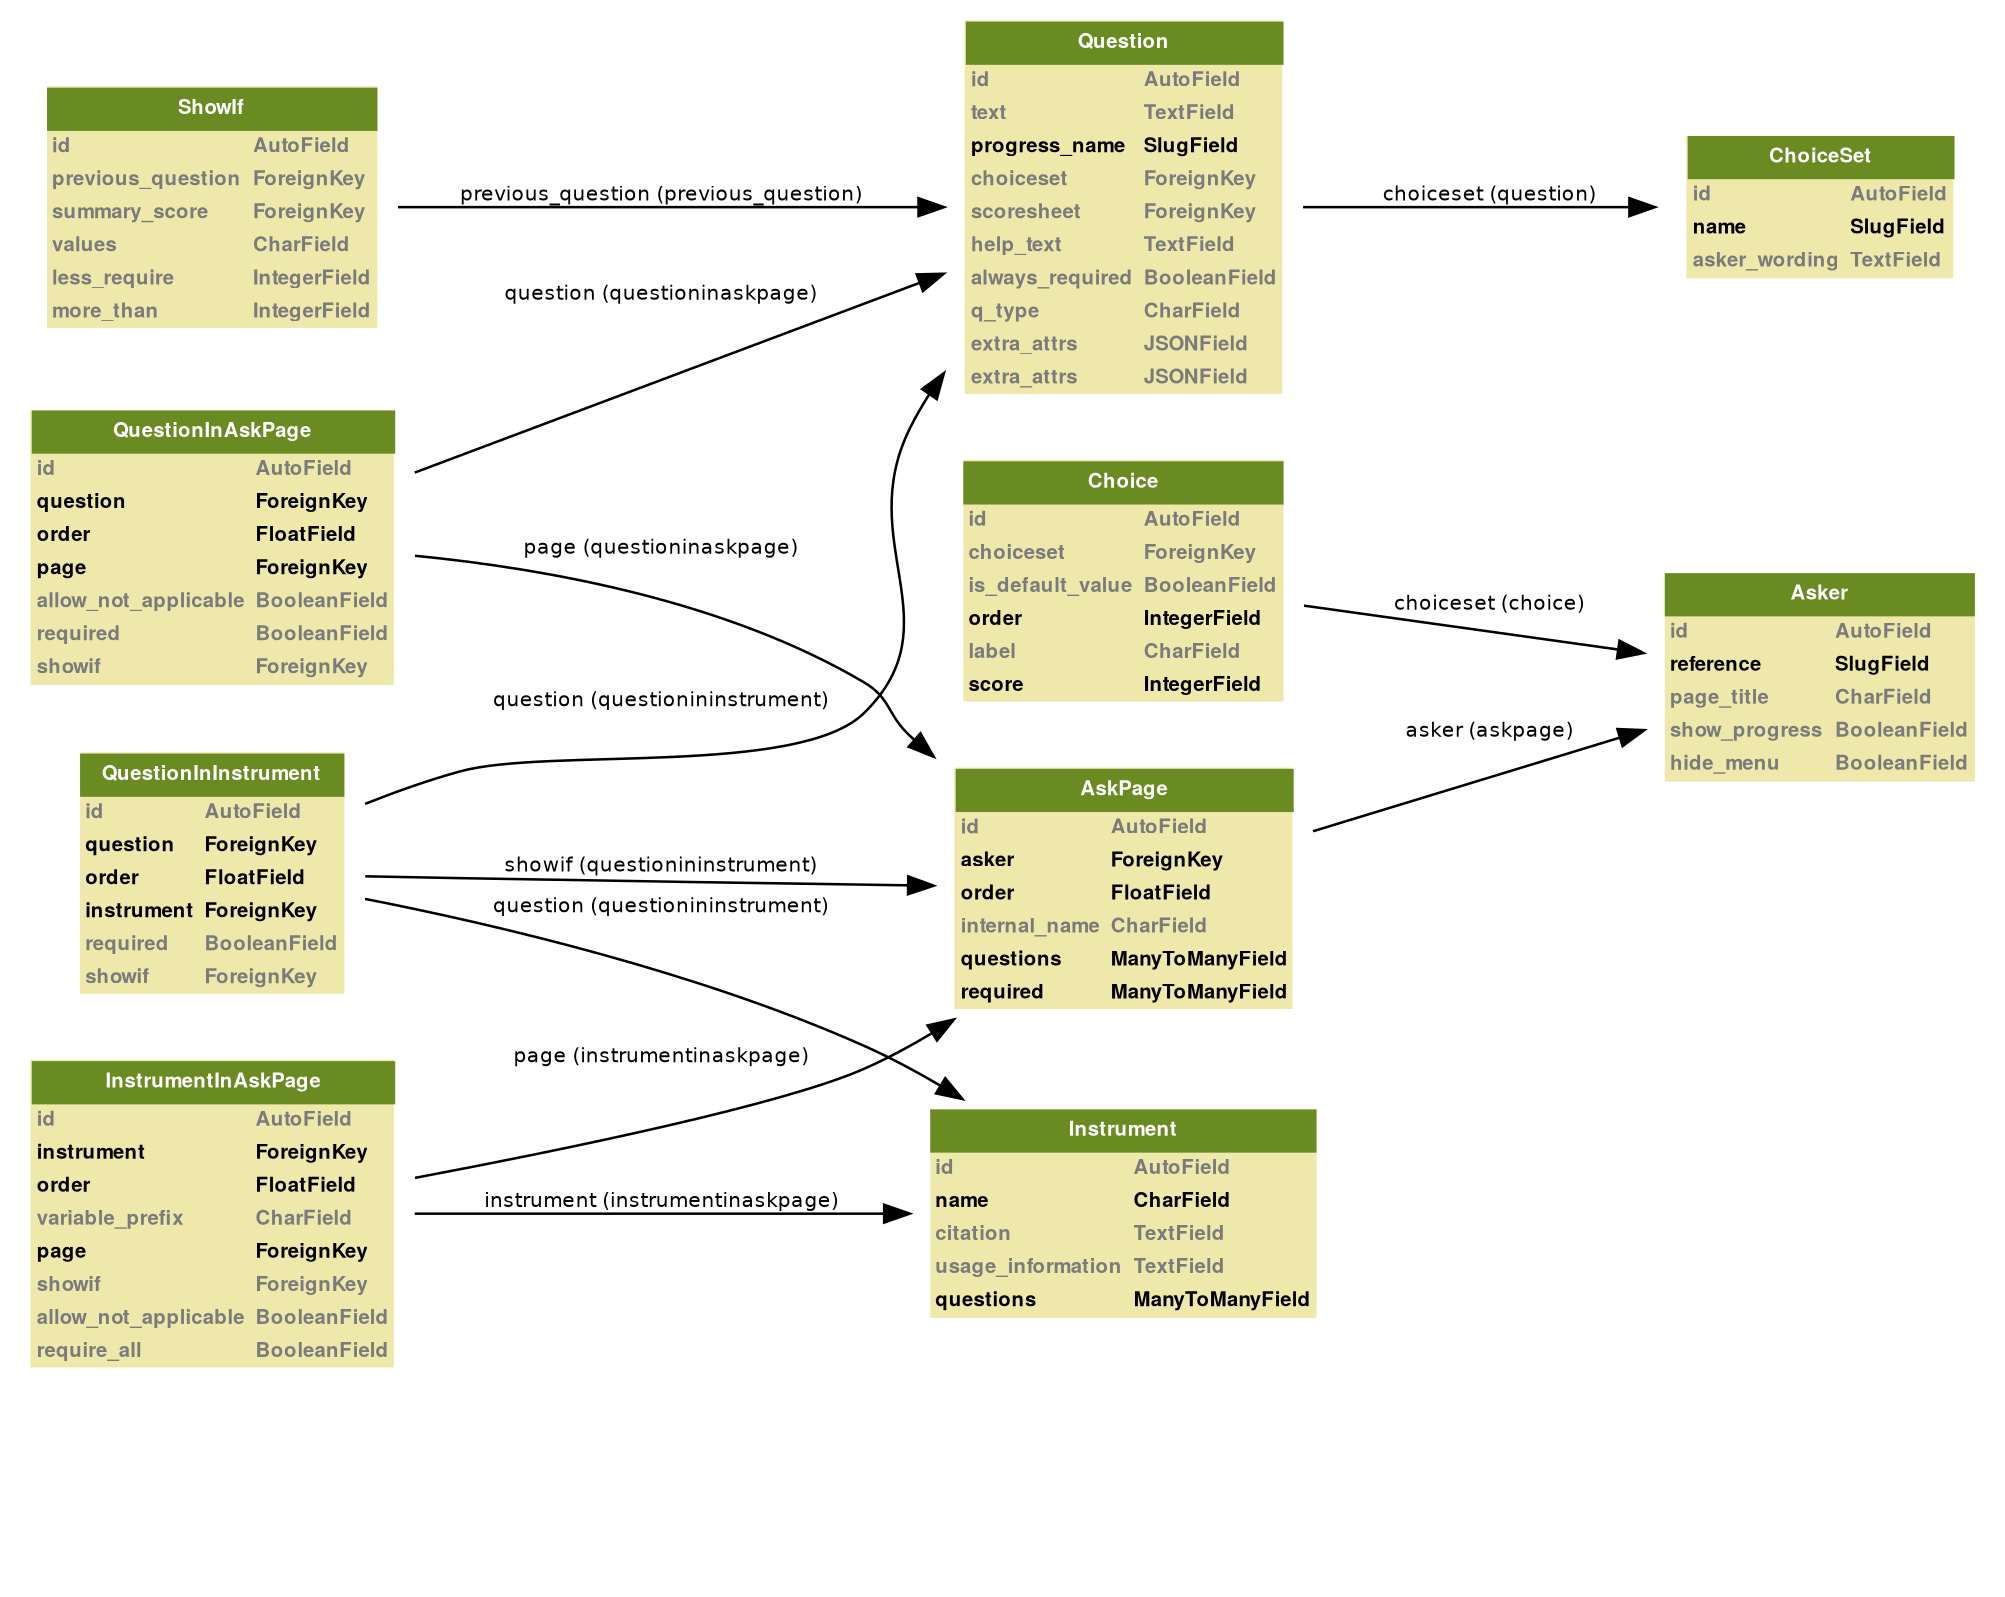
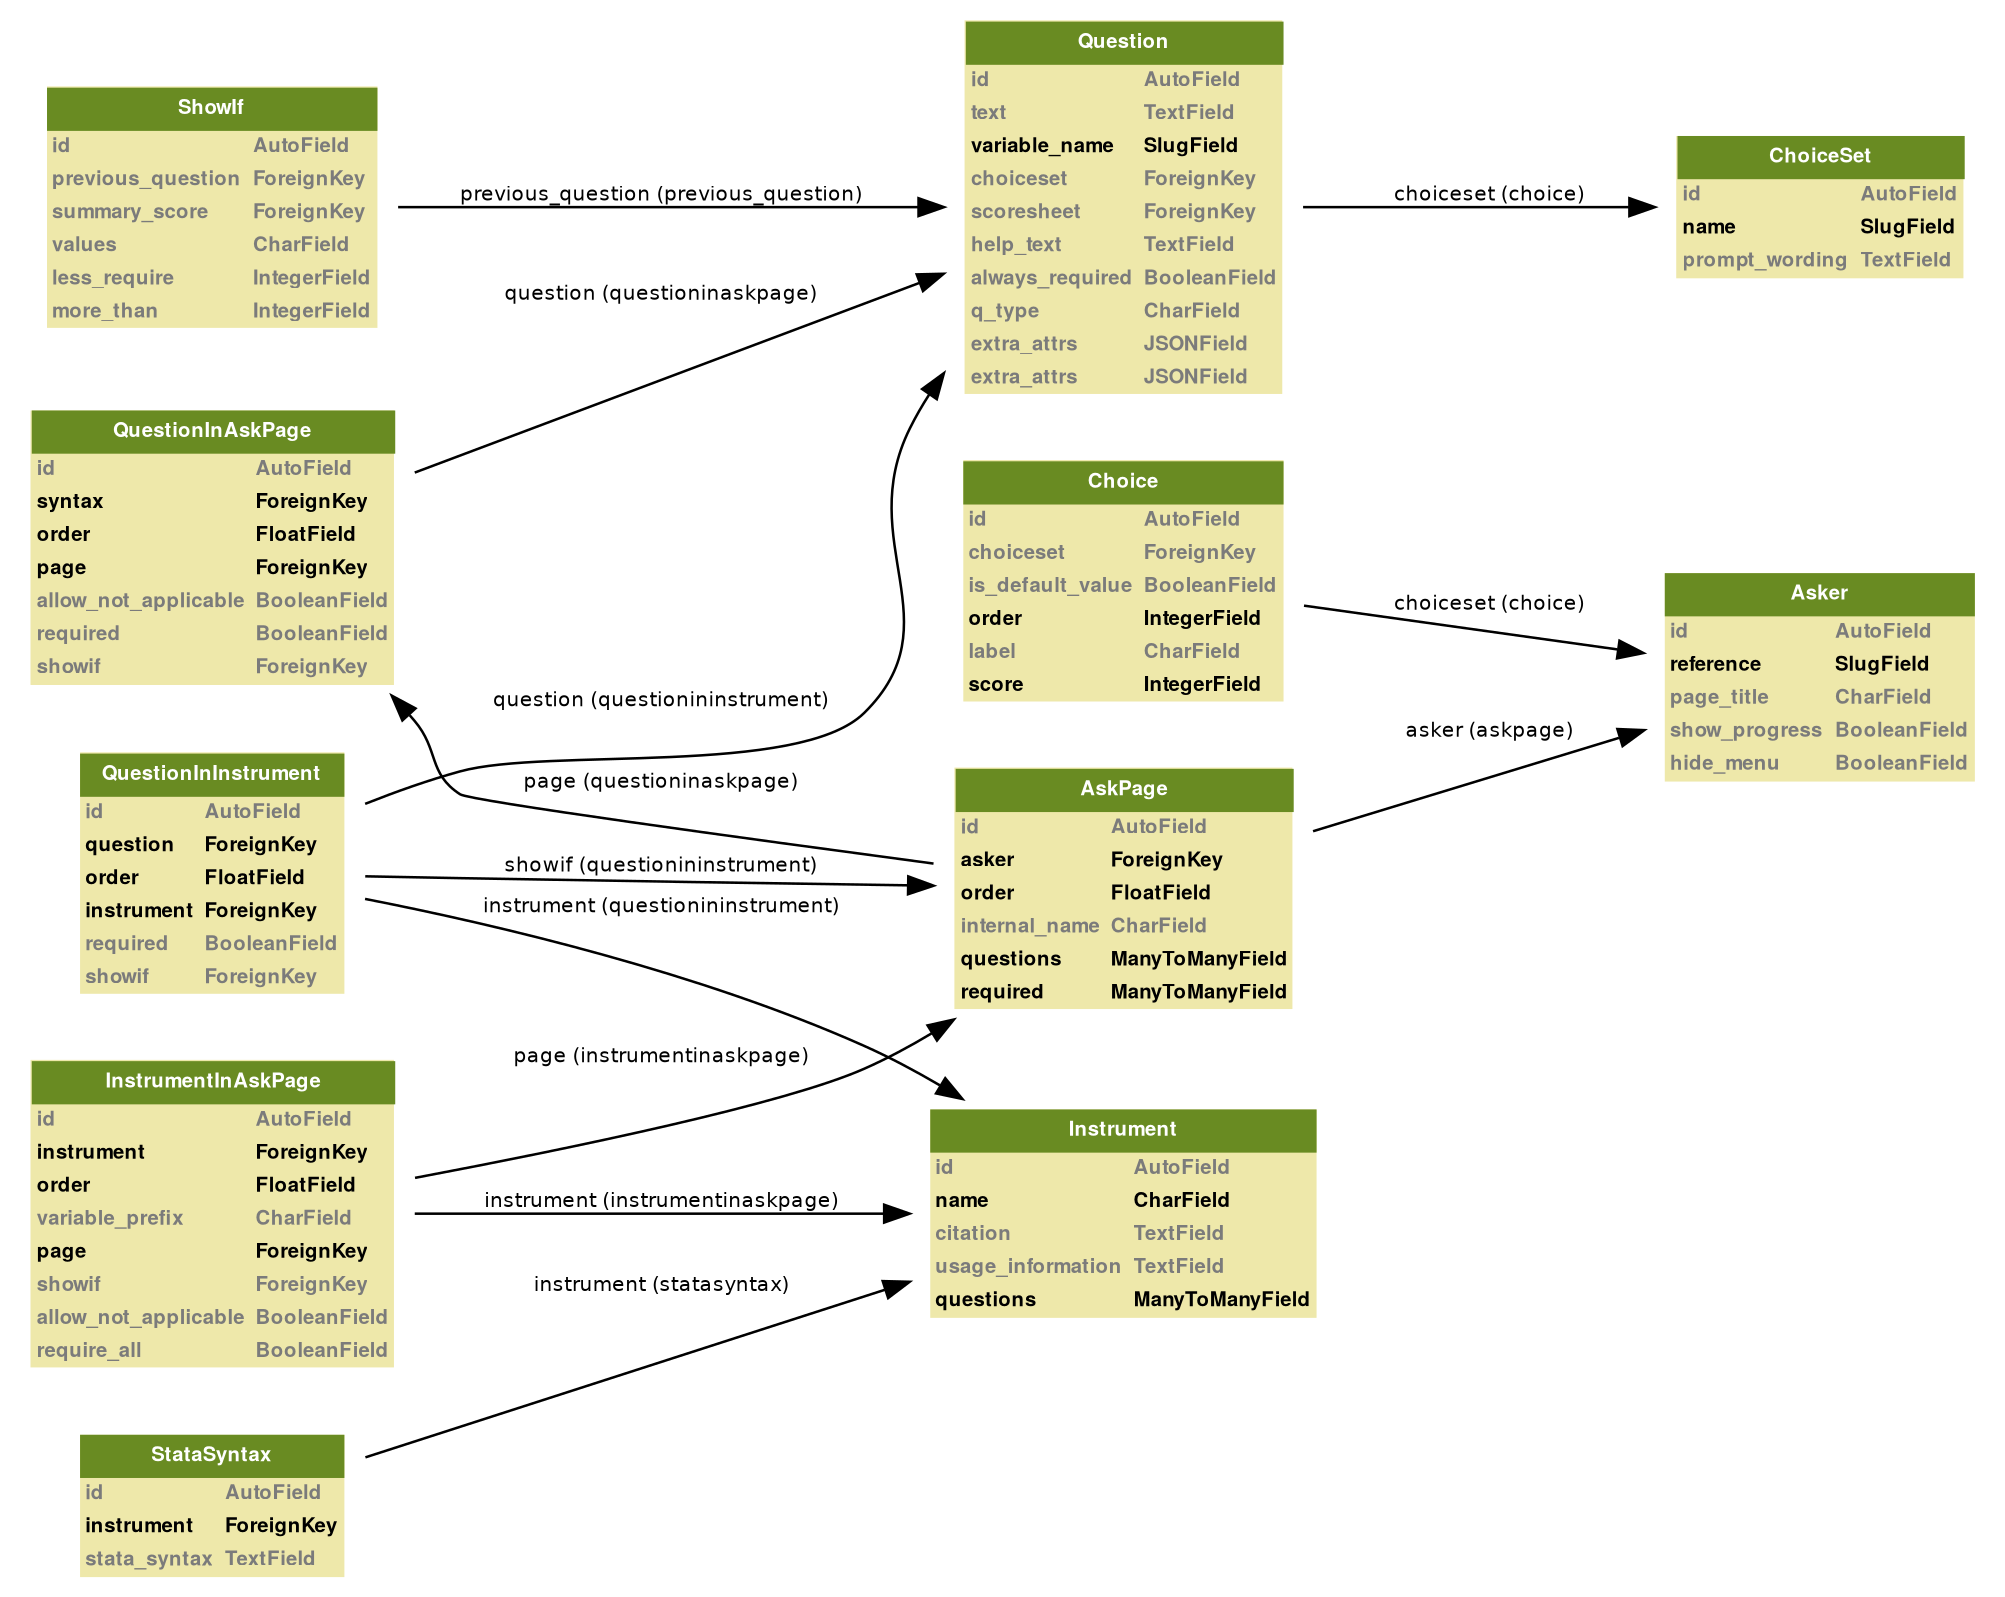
node "Question": text "progress_name" -> "variable_name"
edge "Question" -> "ChoiceSet": label "choiceset (question)" -> "choiceset (choice)"
node "ChoiceSet": text "asker_wording" -> "prompt_wording"
node "QuestionInAskPage": text "question" -> "syntax"
edge "QuestionInAskPage" -> "AskPage": reversed
edge "QuestionInInstrument" -> "Instrument": label "question (questionininstrument)" -> "instrument (questionininstrument)"
node "StataSyntax": added
